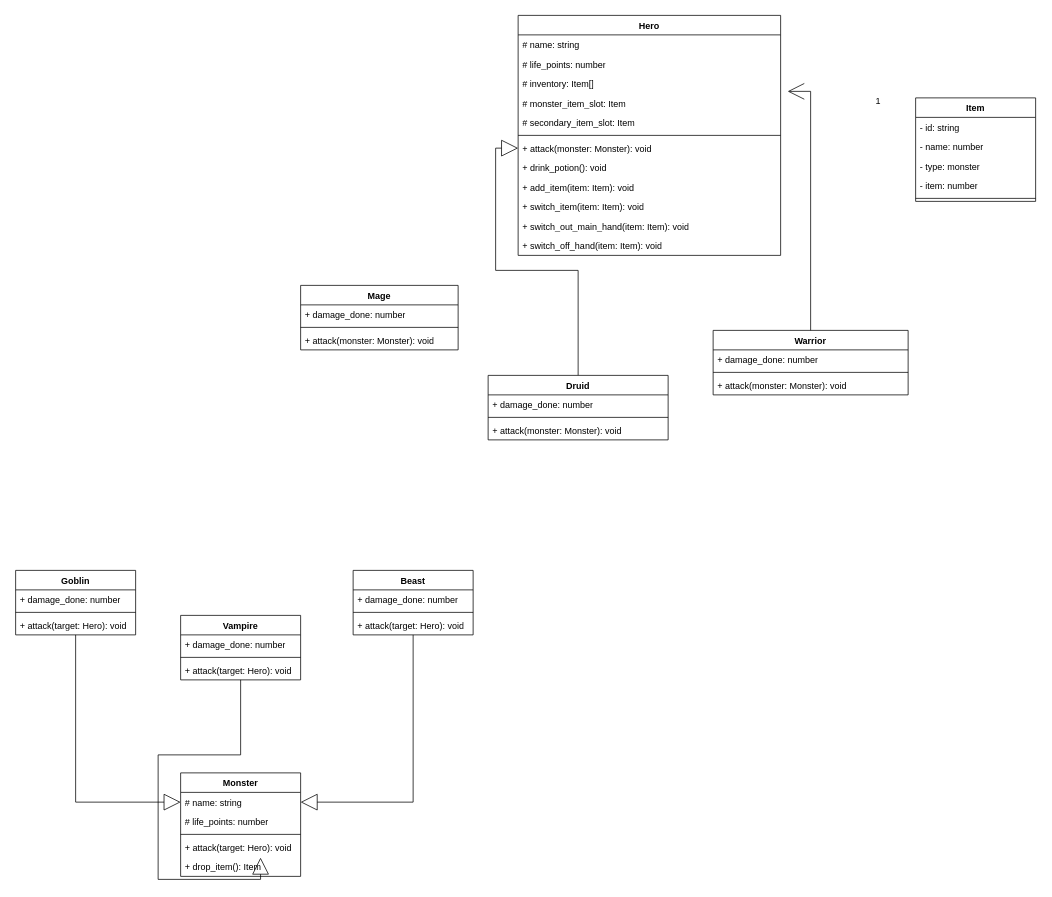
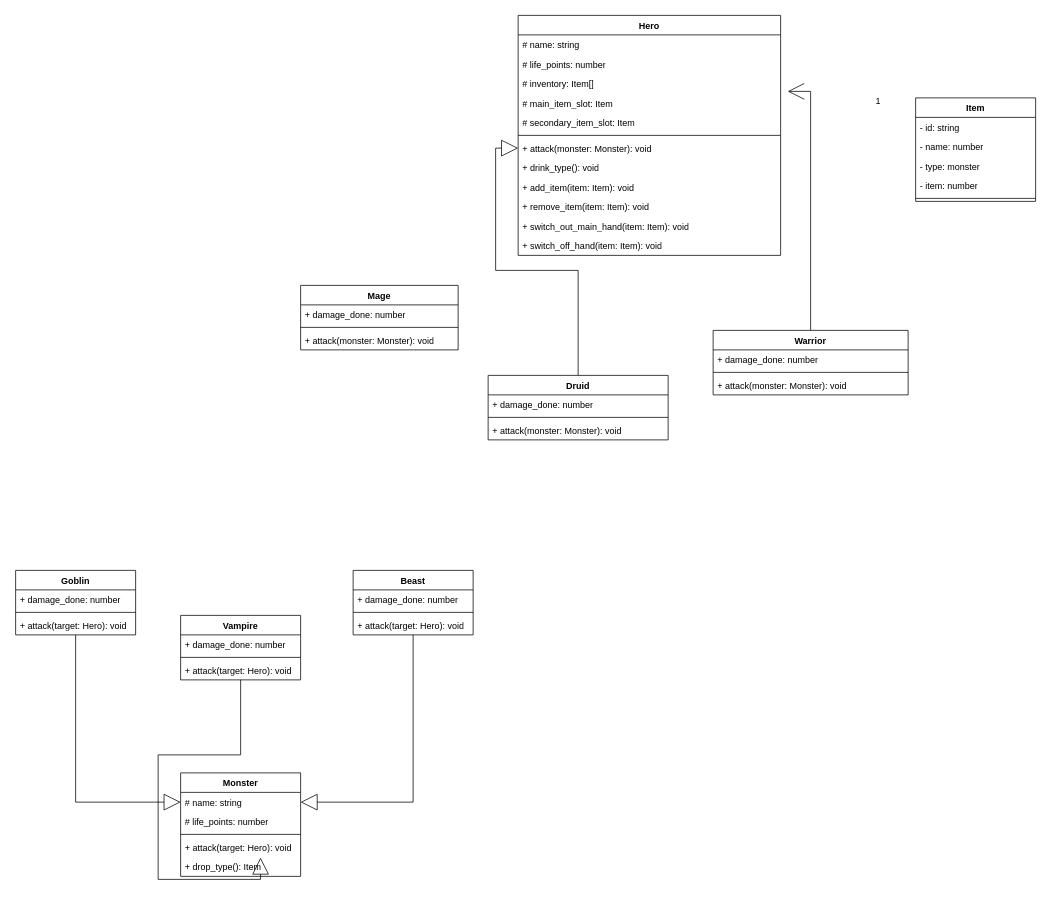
node "# monster_item_slot: Item": label "# monster_item_slot: Item" -> "# main_item_slot: Item"
node "+ drink_potion(): void": label "+ drink_potion(): void" -> "+ drink_type(): void"
node "+ switch_item(item: Item): void": label "+ switch_item(item: Item): void" -> "+ remove_item(item: Item): void"
node "+ drop_item(): Item": label "+ drop_item(): Item" -> "+ drop_type(): Item"
